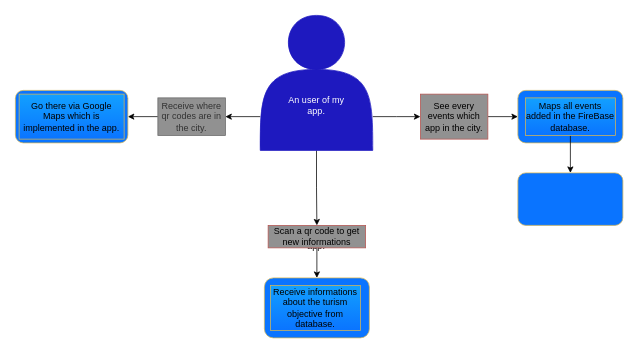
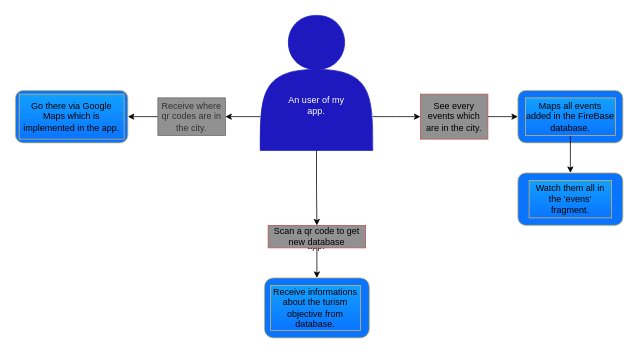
node "See every events which app in the city.": label "See every events which app in the city." -> "See every events which are in the city."
node "Watch them all in the 'evens' fragment.": added
node "Scan a qr code to get new informations": label "Scan a qr code to get new informations" -> "Scan a qr code to get new database"
